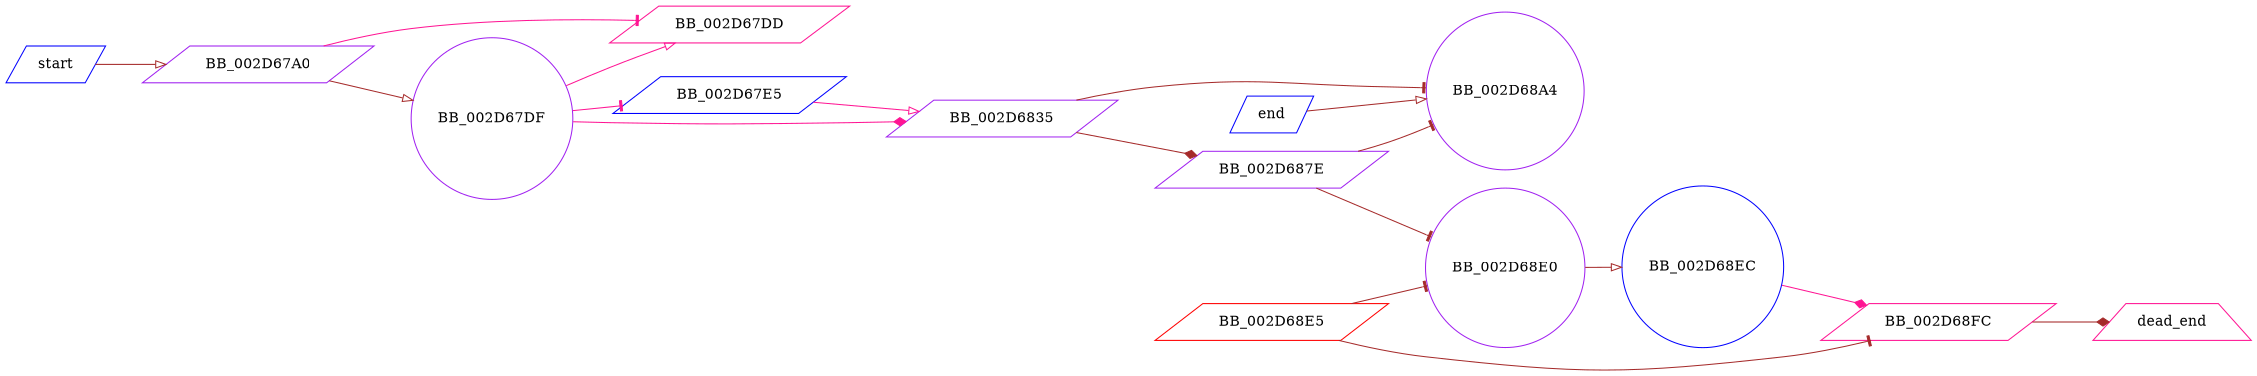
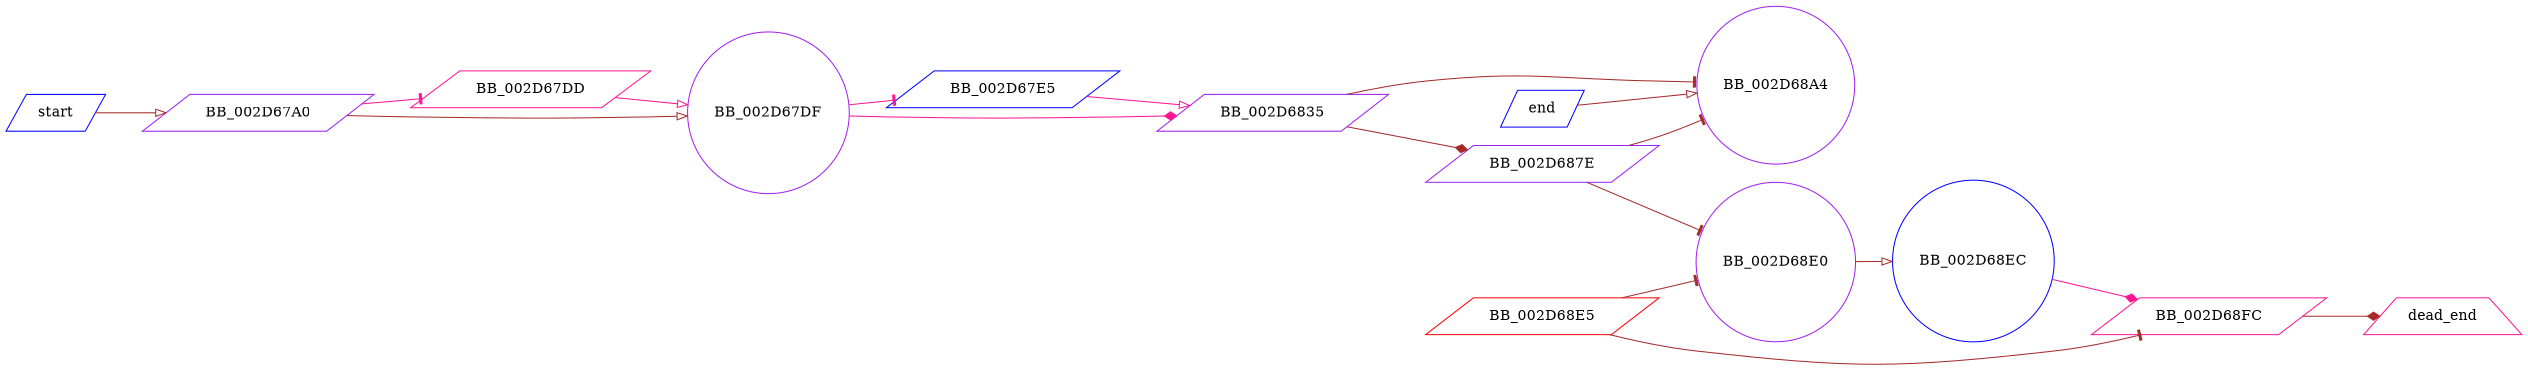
edge "BB_002D67DF" -> "BB_002D67DD": reversed
